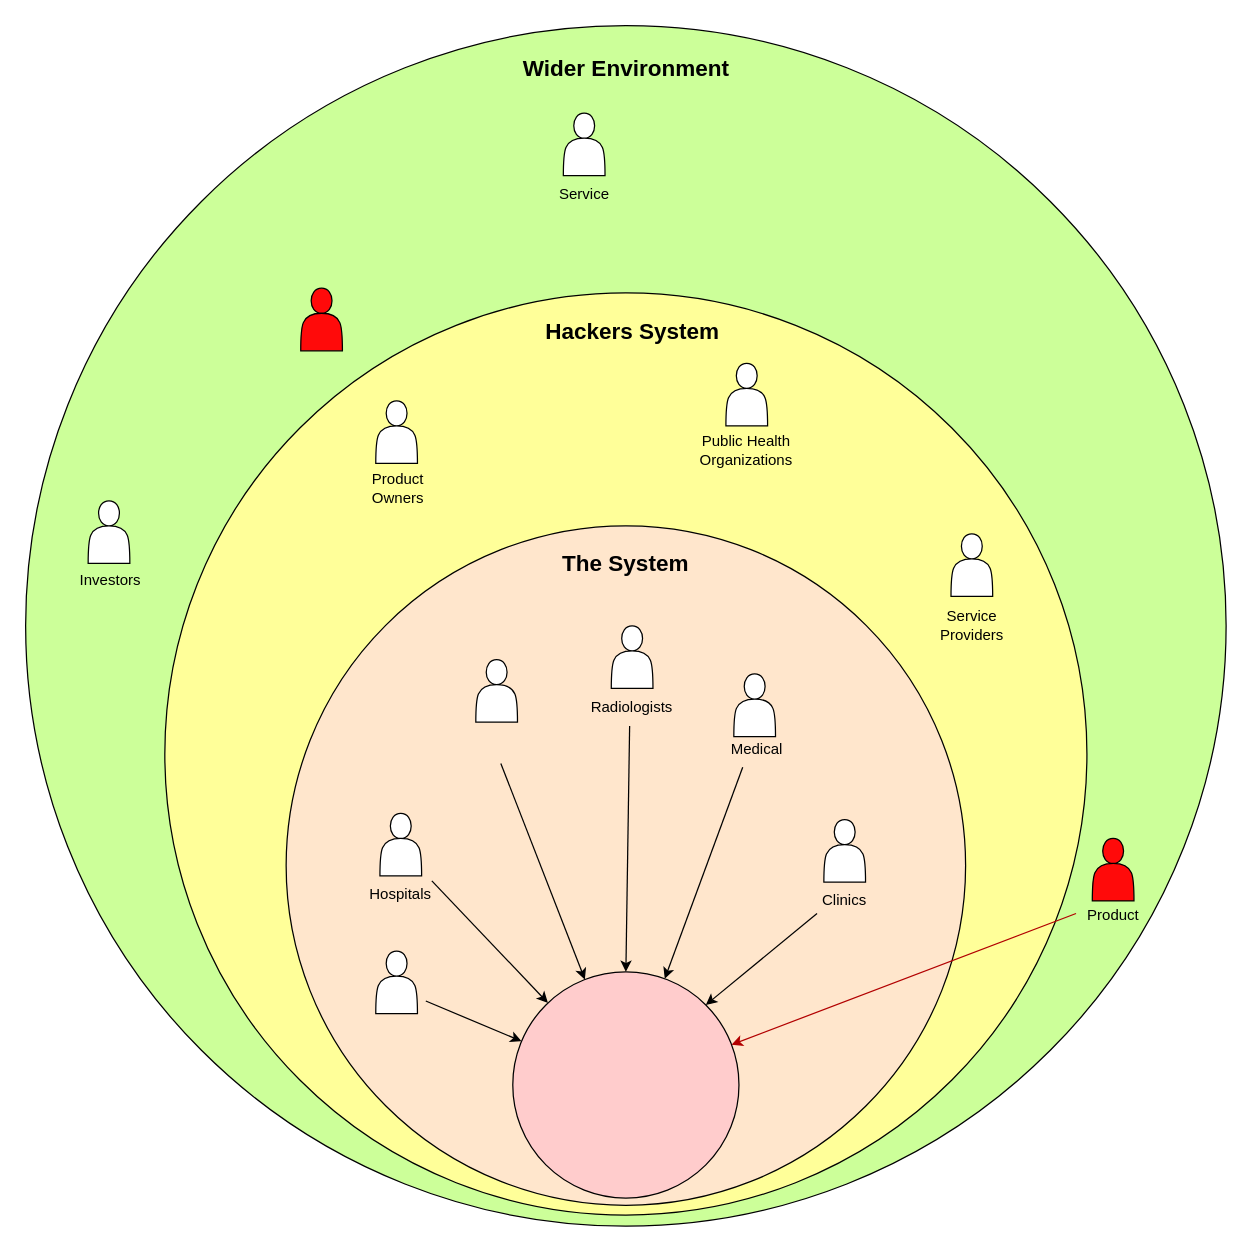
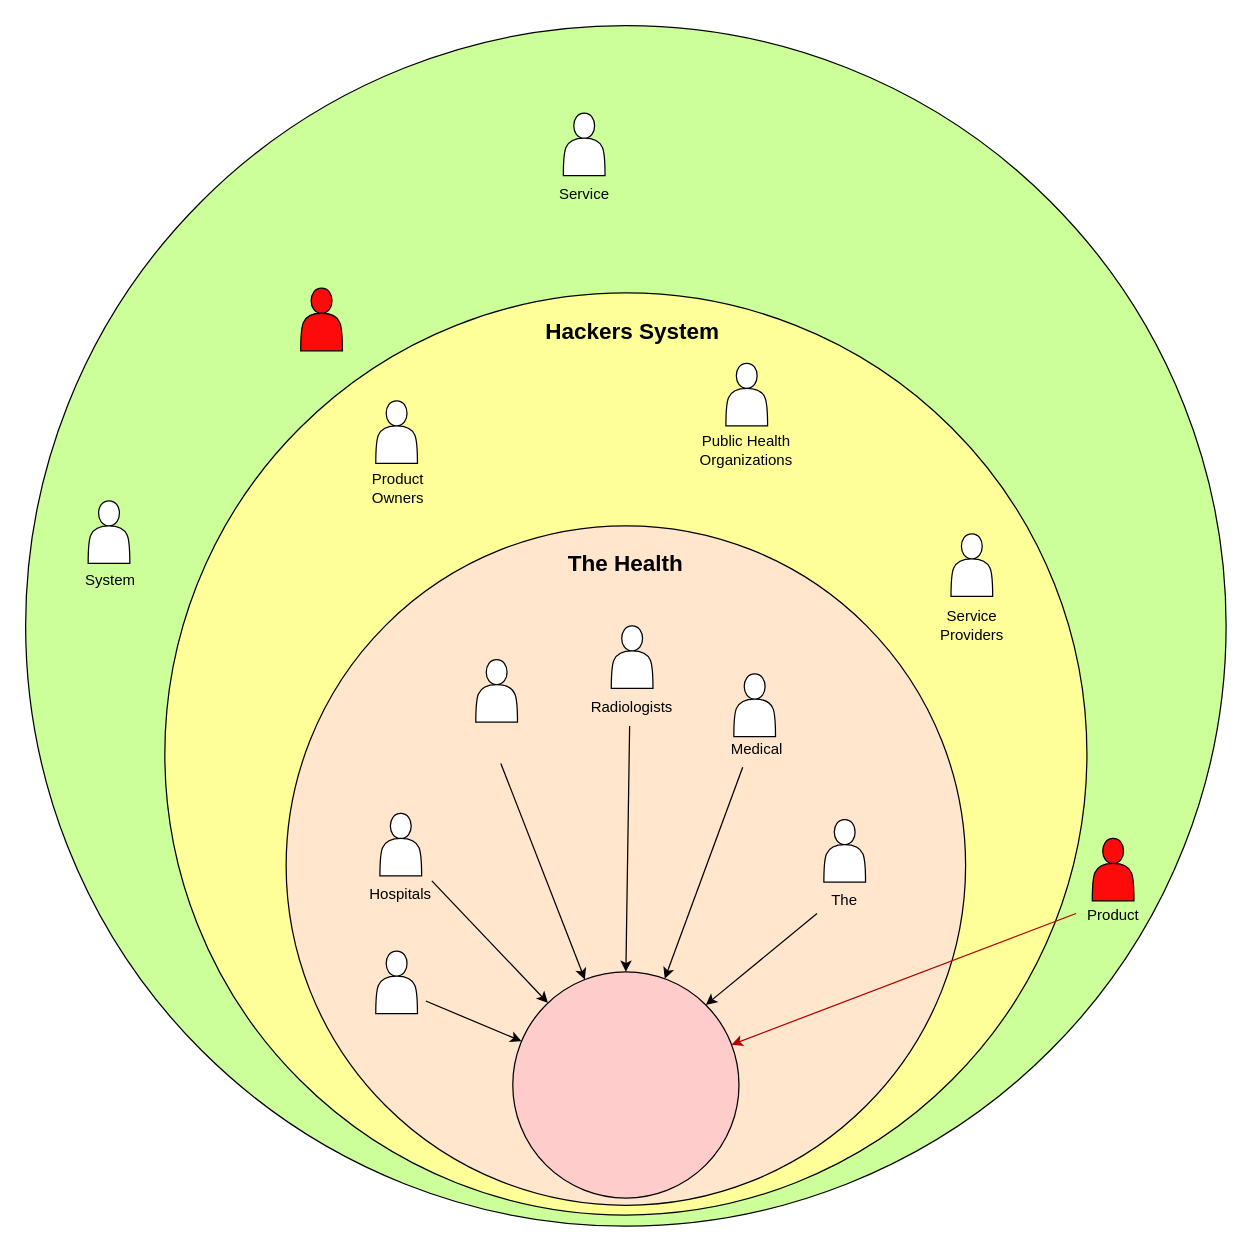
node "Wider Environment": removed
node "The System": label "The System" -> "The Health"
node "Investors": label "Investors" -> "System"
node "Clinics": label "Clinics" -> "The"
